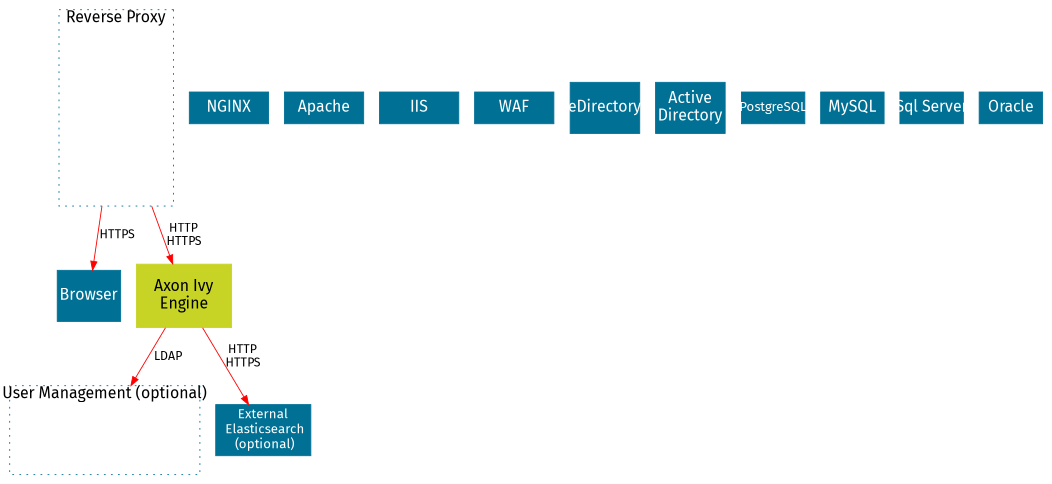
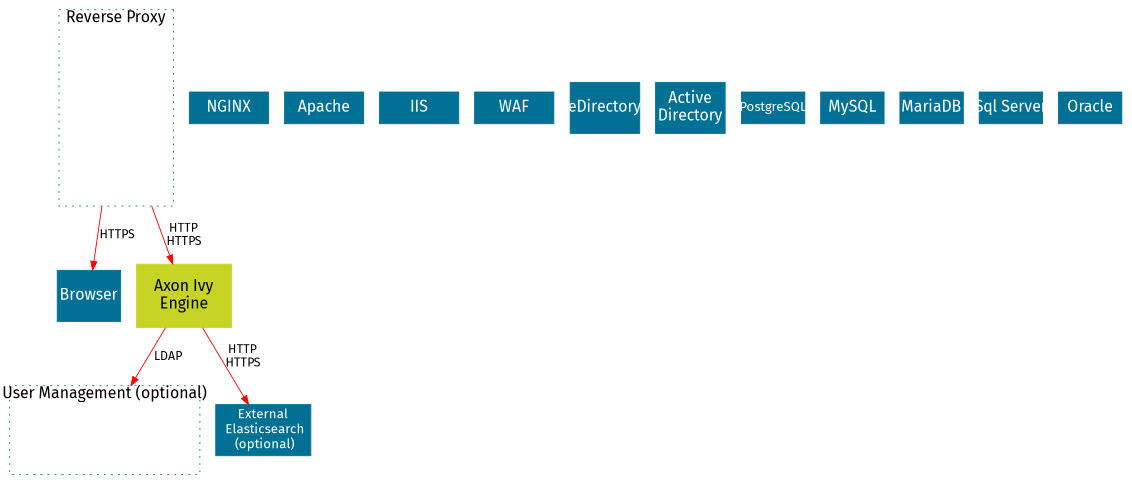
node "MariaDB": added
